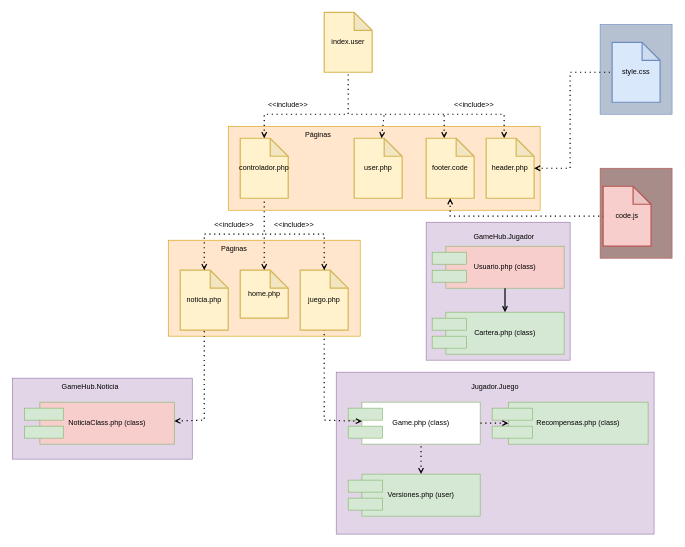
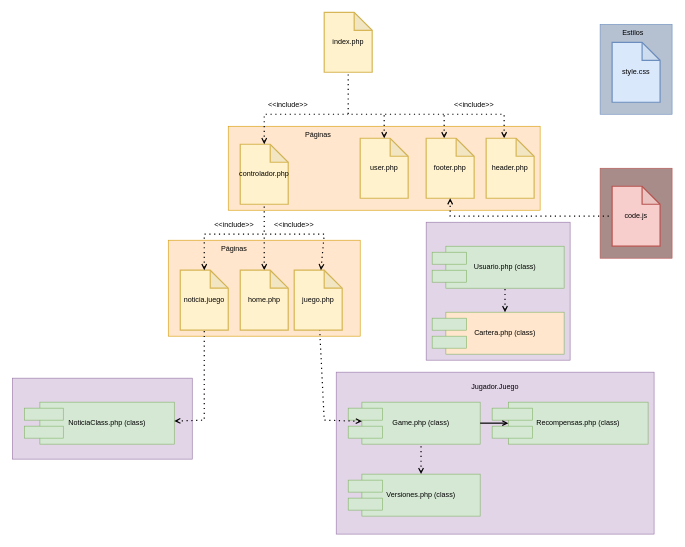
node "Estilos": added
node "index.user": label "index.user" -> "index.php"
edge "style.css" -> "header.php": removed
node "controlador.php": moved (264, 168) -> (264, 174)
node "user.php": moved (378, 168) -> (384, 168)
node "footer.code": label "footer.code" -> "footer.php"
node "code.js": moved (627, 216) -> (636, 216)
node "GameHub.Jugador": removed
node "Usuario.php (class)": fillcolor #f8cecc -> #d5e8d4
node "home.php": size 48x48 -> 48x60
edge "Usuario.php (class)" -> "Cartera.php (class)": style solid -> dashed
node "noticia.php": label "noticia.php" -> "noticia.juego"
node "juego.php": moved (324, 300) -> (318, 300)
node "Cartera.php (class)": fillcolor #d5e8d4 -> #ffe6cc
node "GameHub.Noticia": removed
node "NoticiaClass.php (class)": fillcolor #f8cecc -> #d5e8d4
node "Game.php (class)": fillcolor #ffffff -> #d5e8d4
edge "Game.php (class)" -> "Recompensas.php (class)": style dashed -> solid
node "Versiones.php (user)": label "Versiones.php (user)" -> "Versiones.php (class)"
